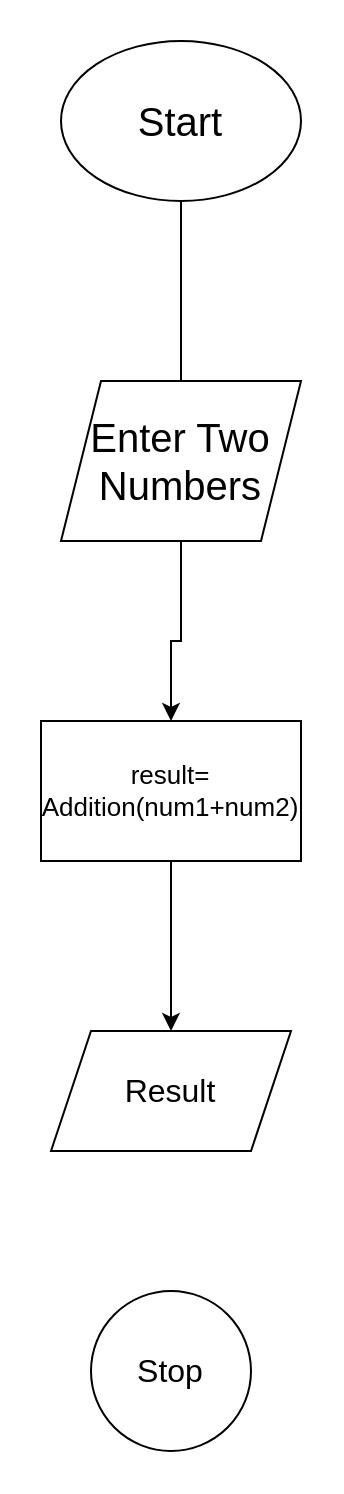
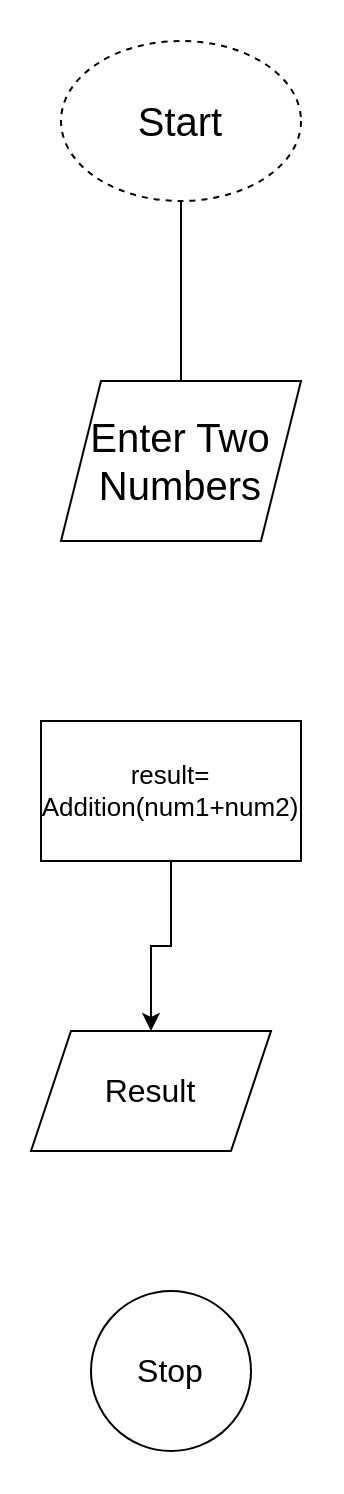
node "Start": style solid -> dashed
edge "Enter Two Numbers" -> "result= Addition(num1+num2)": removed
node "Result": moved (171, 1091) -> (151, 1091)
